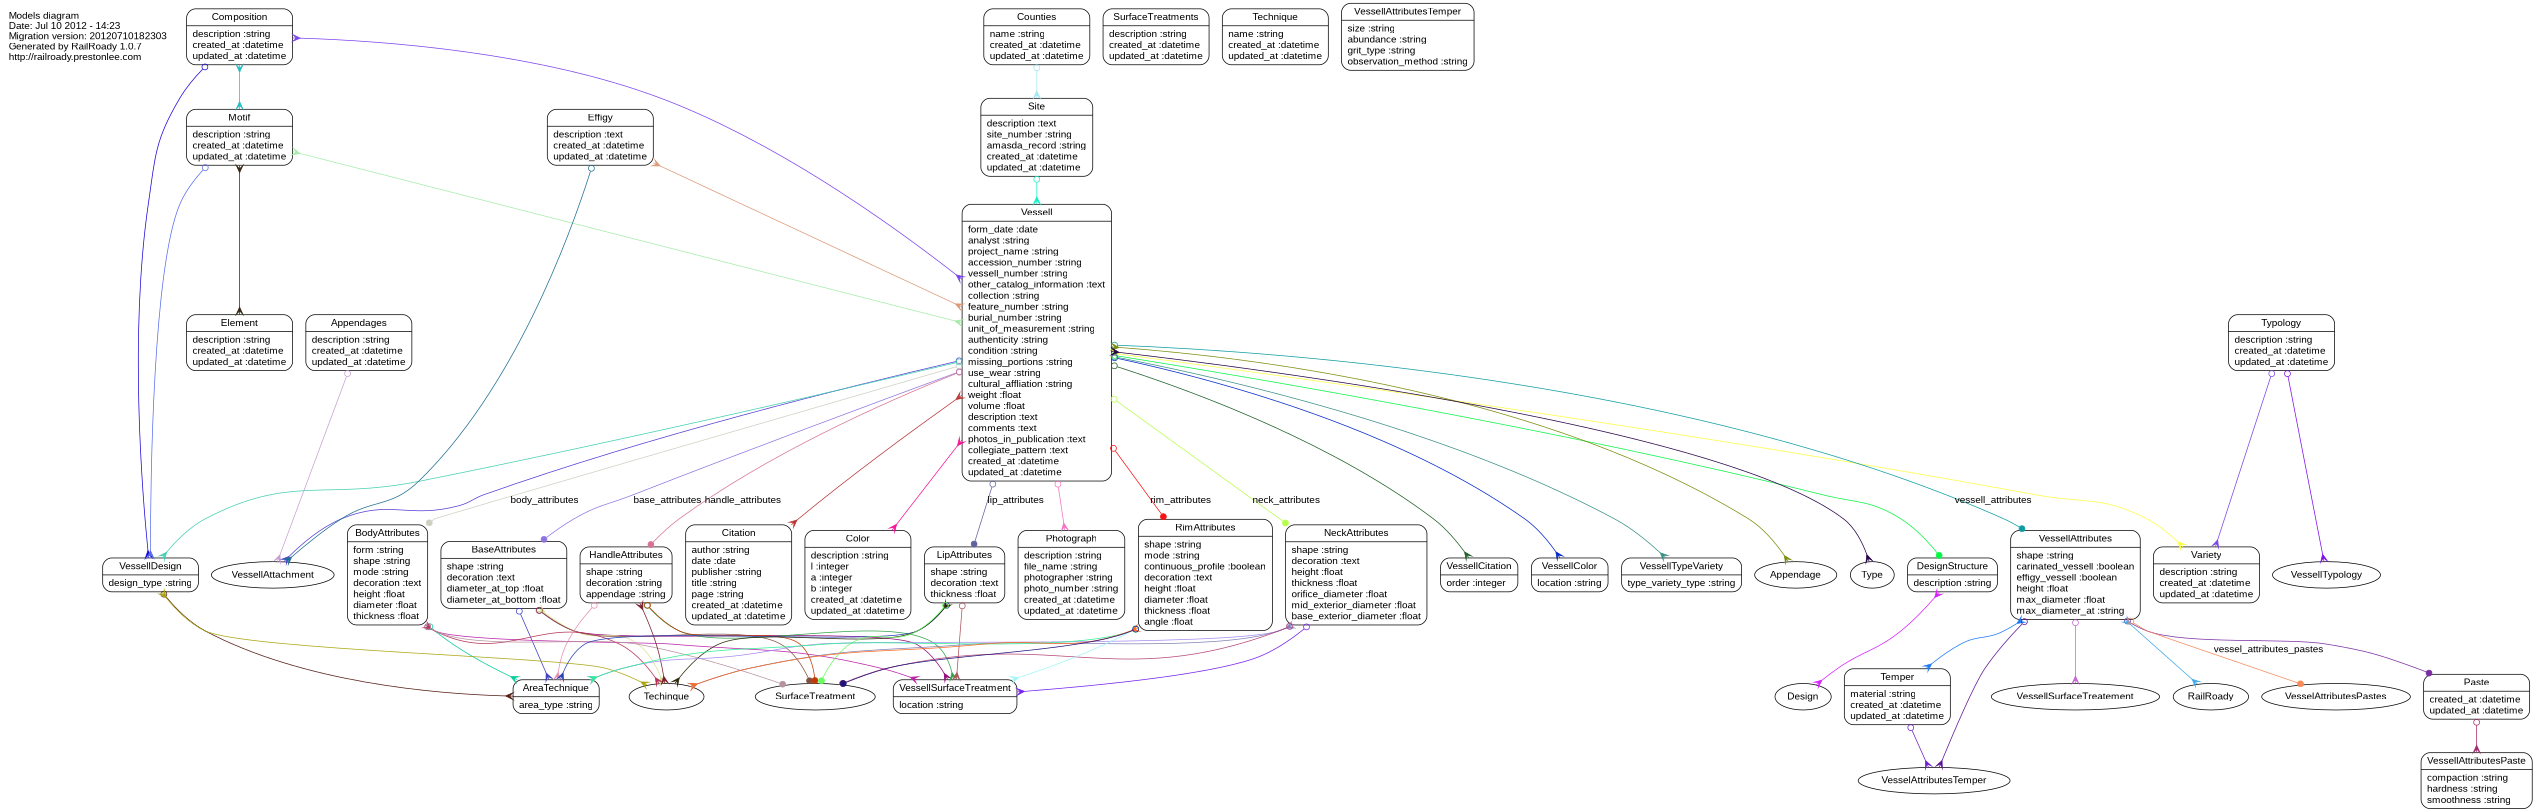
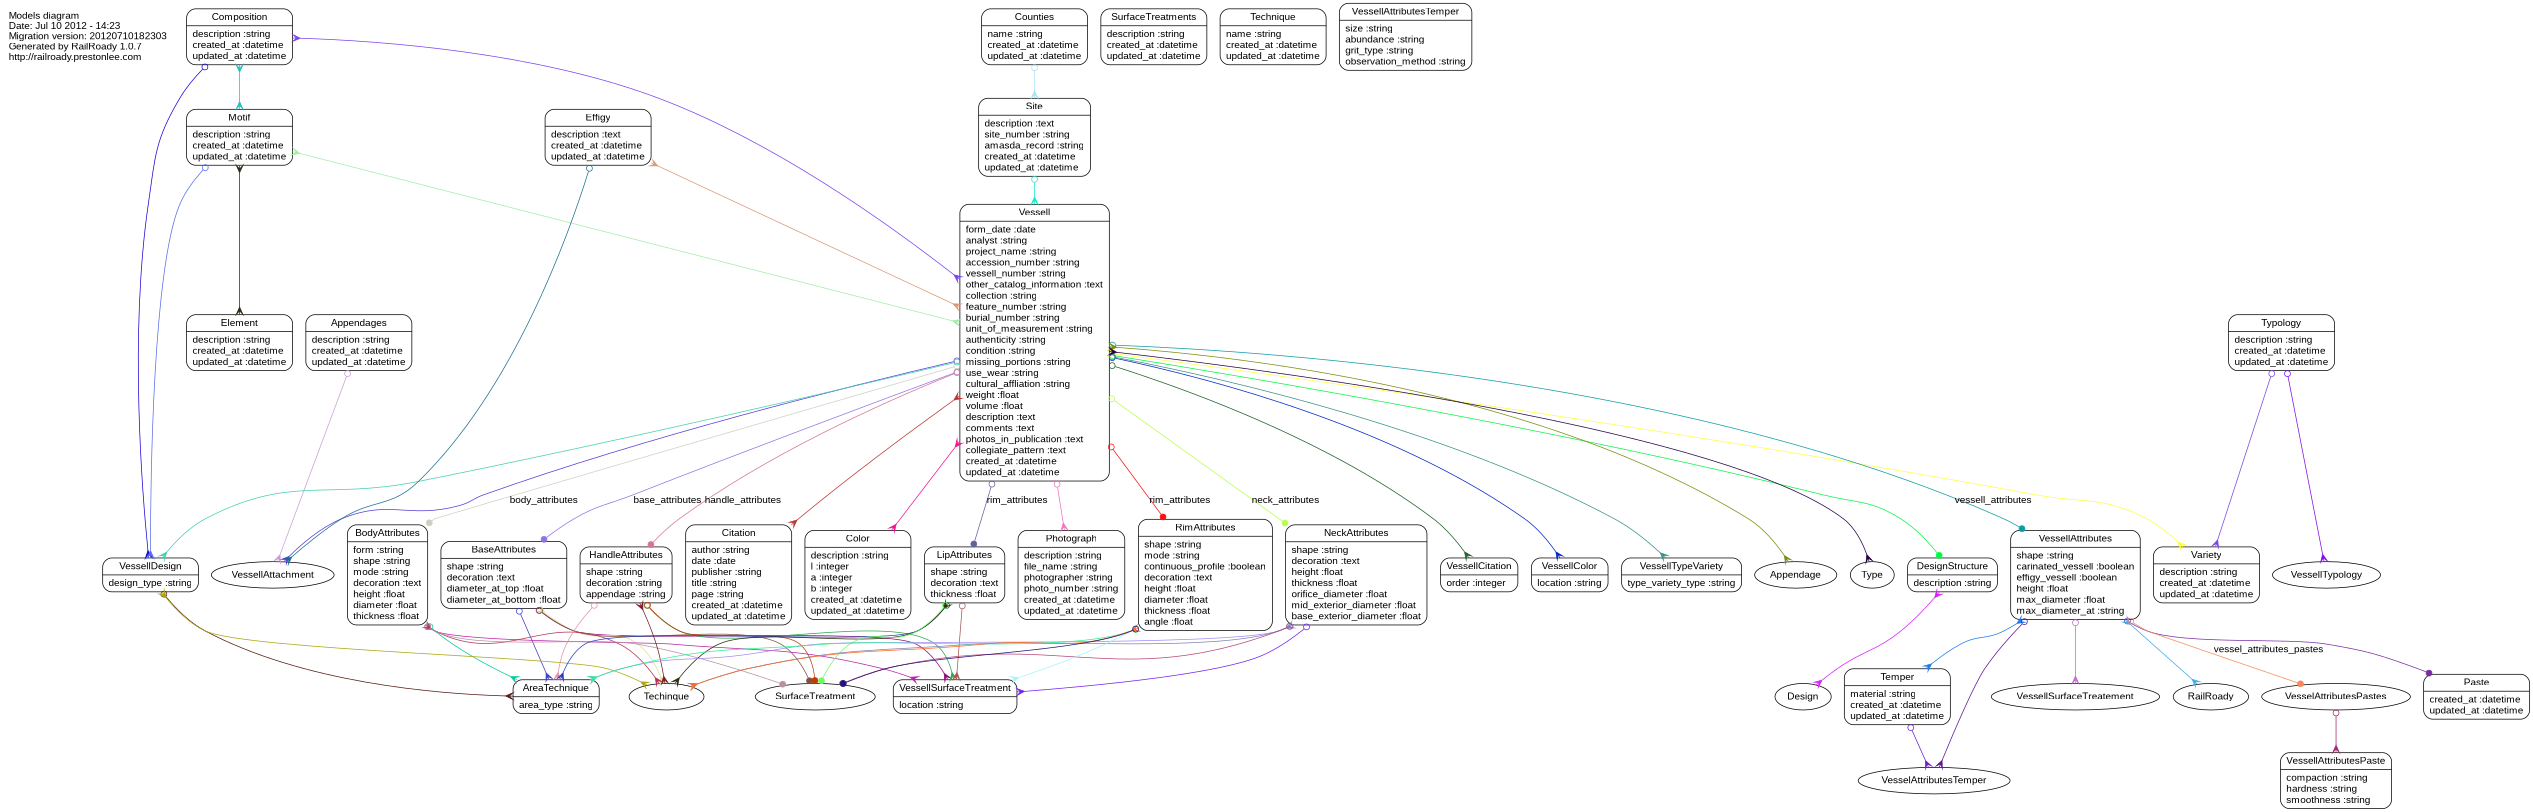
edge "Vessell" -- "LipAttributes": label "lip_attributes" -> "rim_attributes"
edge "Paste" -- "VessellAttributesPaste": now "VesselAttributesPastes" -- "VessellAttributesPaste"
